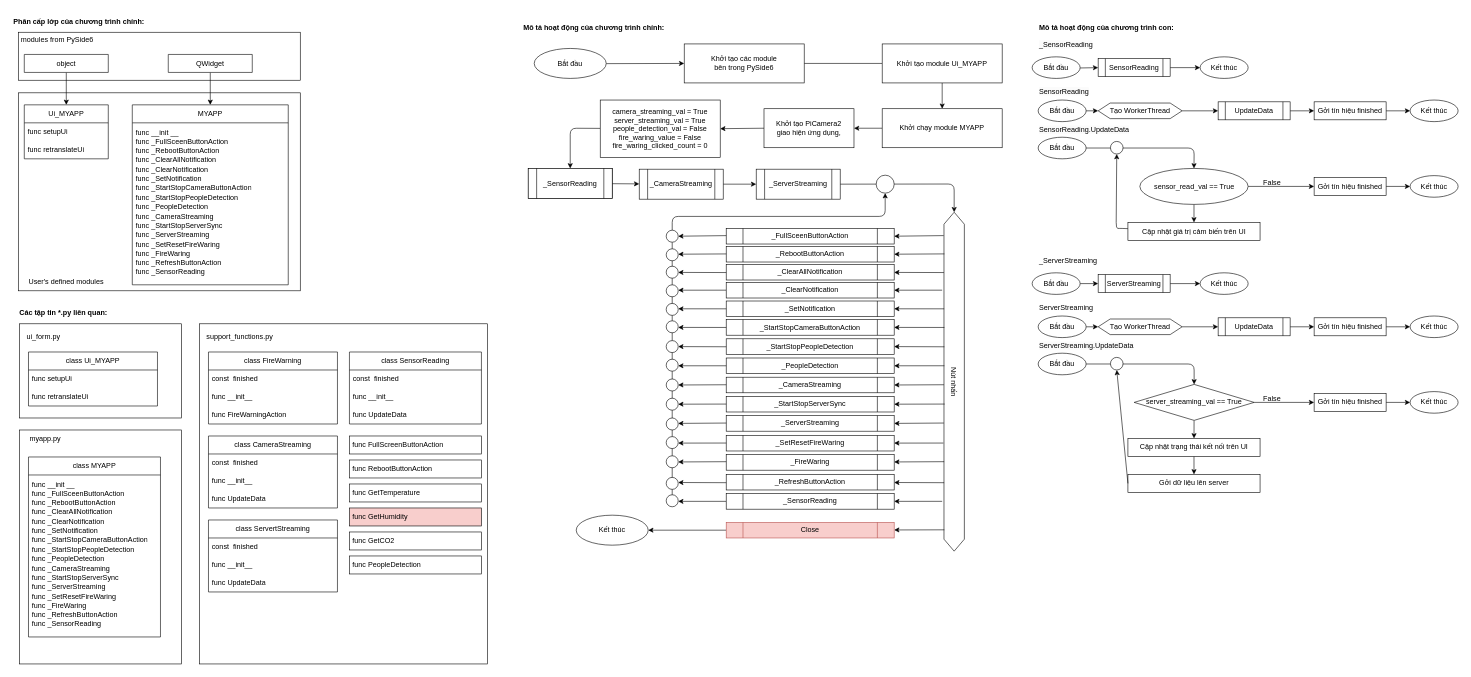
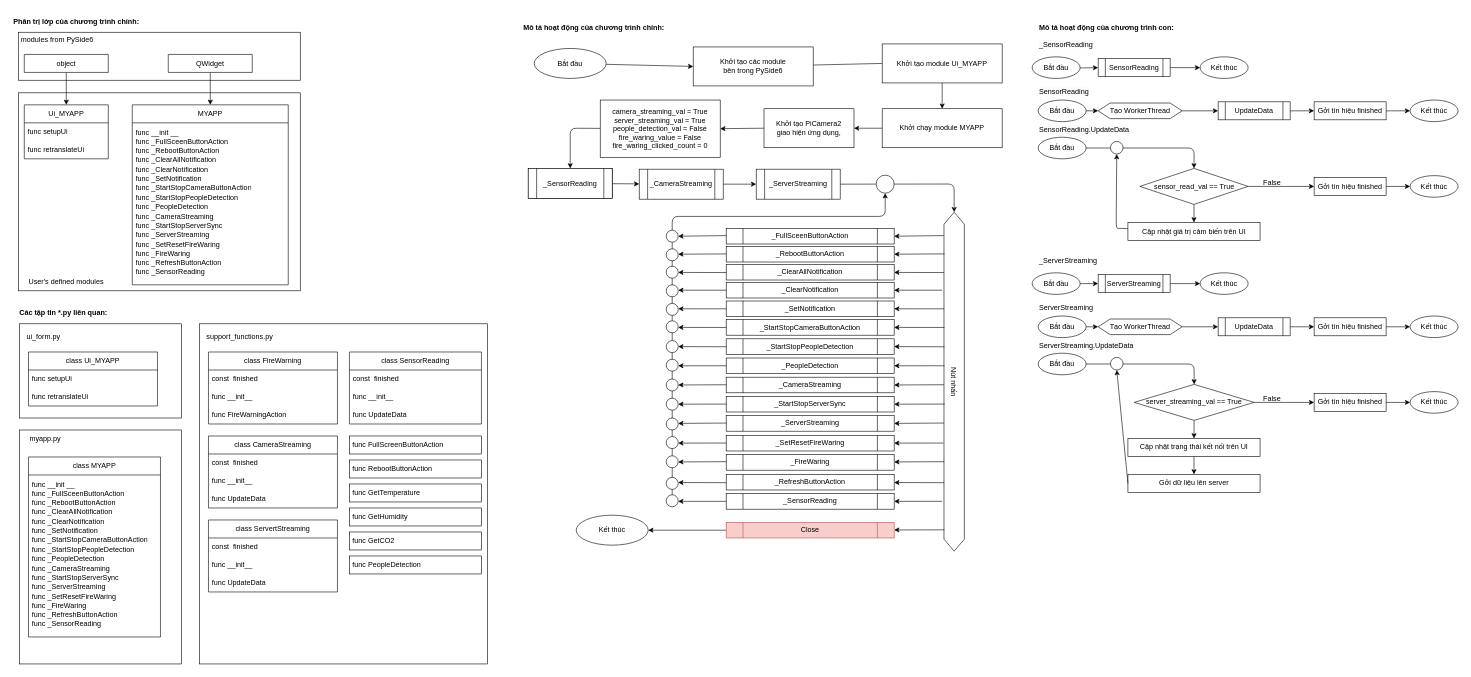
node "Phân cấp lớp của chương trình chính:": label "Phân cấp lớp của chương trình chính:" -> "Phân trị lớp của chương trình chính:"
node "Khởi tạo các module bên trong PySide6": moved (744, 63) -> (753, 66)
node "sensor_read_val == True": shape ellipse -> diamond
node "func GetHumidity": fillcolor #f8cecc -> #ffffff
